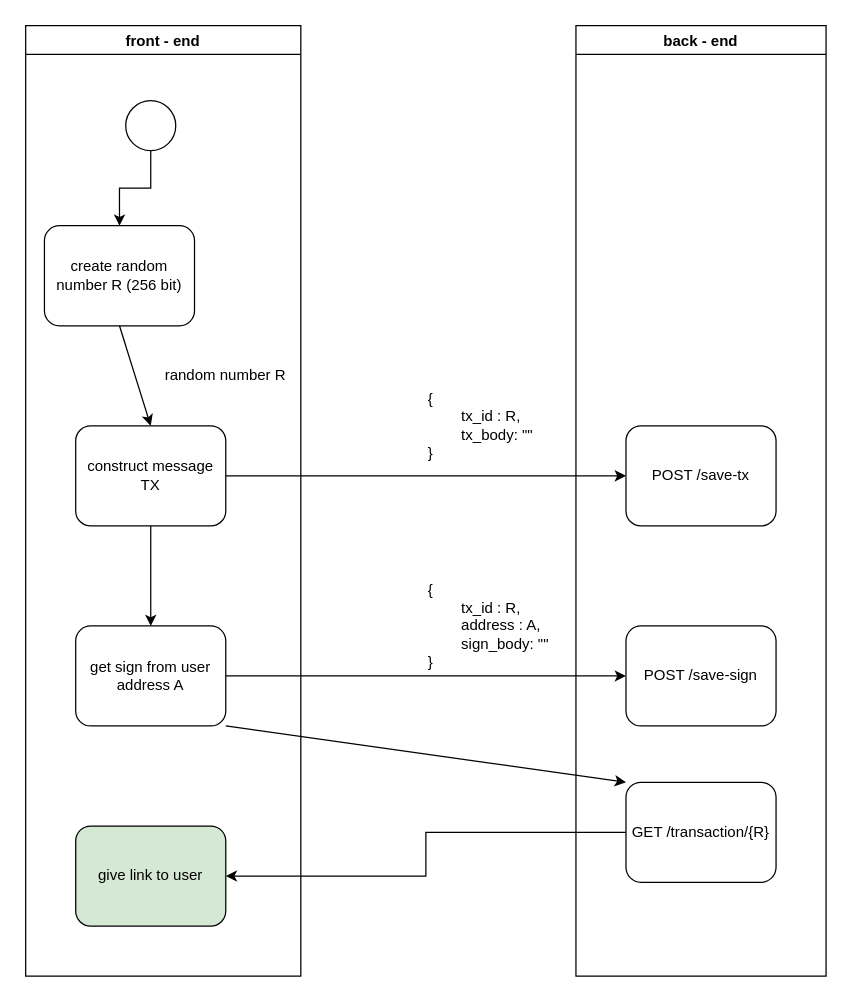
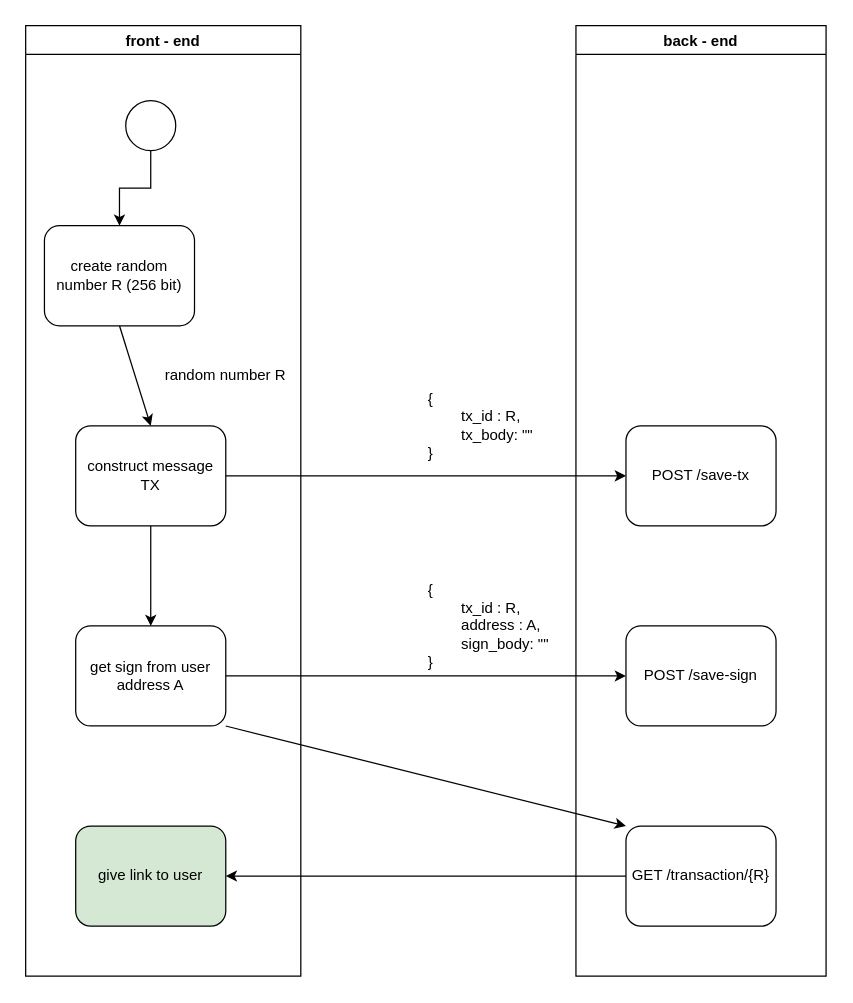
node "GET /transaction/{R}": moved (701, 832) -> (701, 876)
